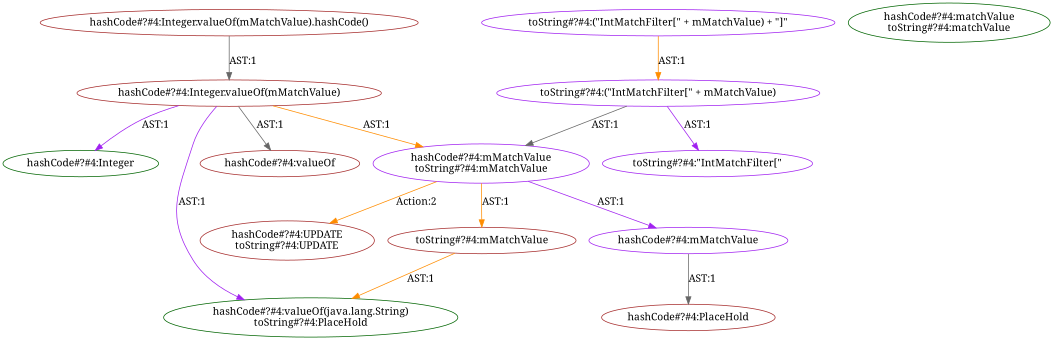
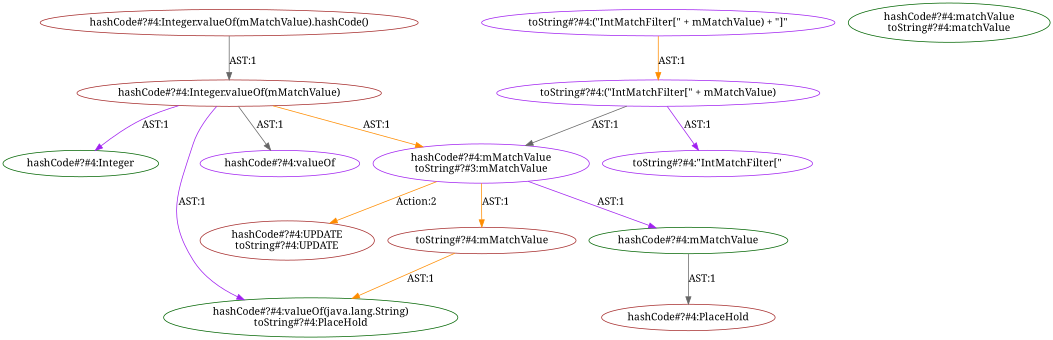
node "hashCode#?#4:valueOf": color brown -> purple
node "hashCode#?#4:mMatchValue toString#?#4:mMatchValue": label "hashCode#?#4:mMatchValue toString#?#4:mMatchValue" -> "hashCode#?#4:mMatchValue toString#?#3:mMatchValue"
node "hashCode#?#4:mMatchValue": color purple -> darkgreen
